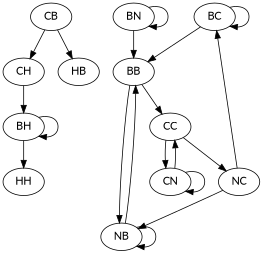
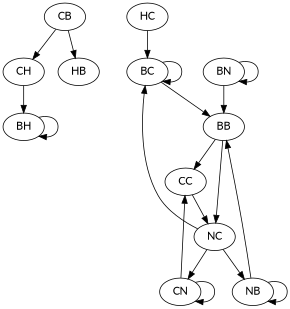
node "HC": added
edge "BB" -> "NB": now "BB" -> "NC"
edge "CC" -> "CN": now "NC" -> "CN"
node "HH": removed
